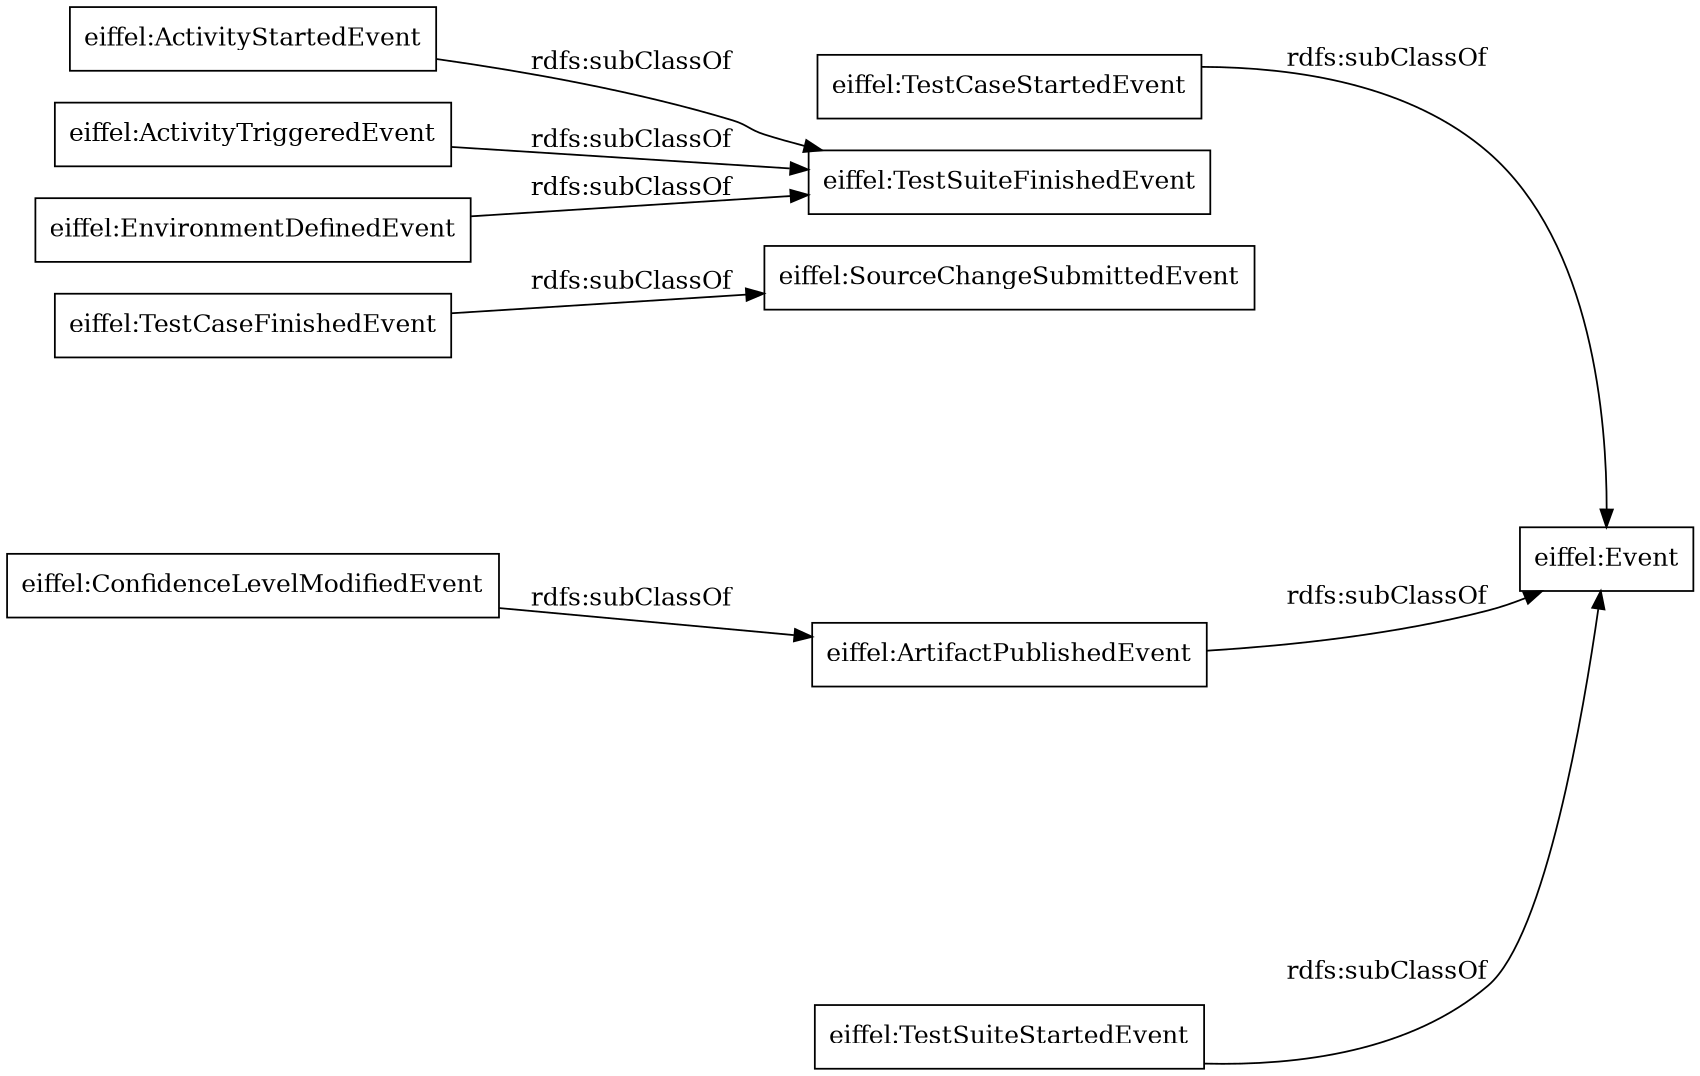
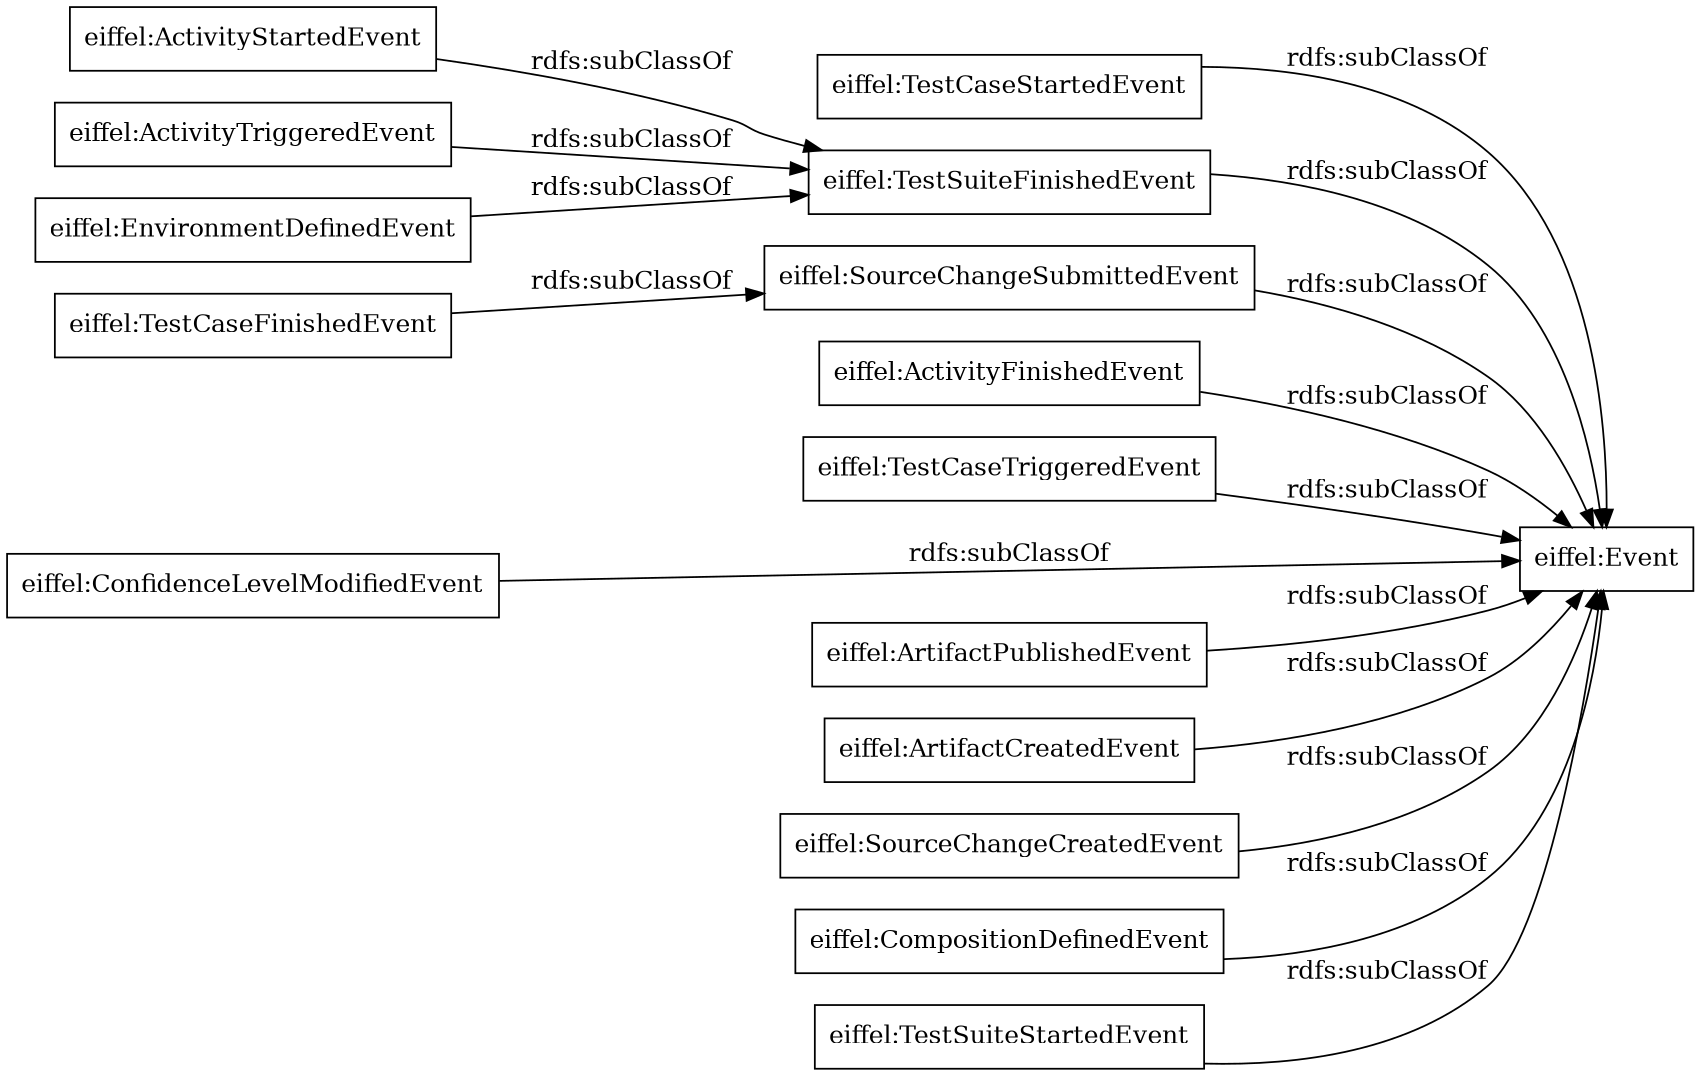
edge "eiffel:TestSuiteFinishedEvent" -> "eiffel:Event": added, label "rdfs:subClassOf"
edge "eiffel:SourceChangeSubmittedEvent" -> "eiffel:Event": added, label "rdfs:subClassOf"
node "eiffel:ActivityFinishedEvent": added
node "eiffel:TestCaseTriggeredEvent": added
edge "eiffel:ConfidenceLevelModifiedEvent" -> "eiffel:ArtifactPublishedEvent": now "eiffel:ConfidenceLevelModifiedEvent" -> "eiffel:Event"
node "eiffel:ArtifactCreatedEvent": added
node "eiffel:SourceChangeCreatedEvent": added
node "eiffel:CompositionDefinedEvent": added
